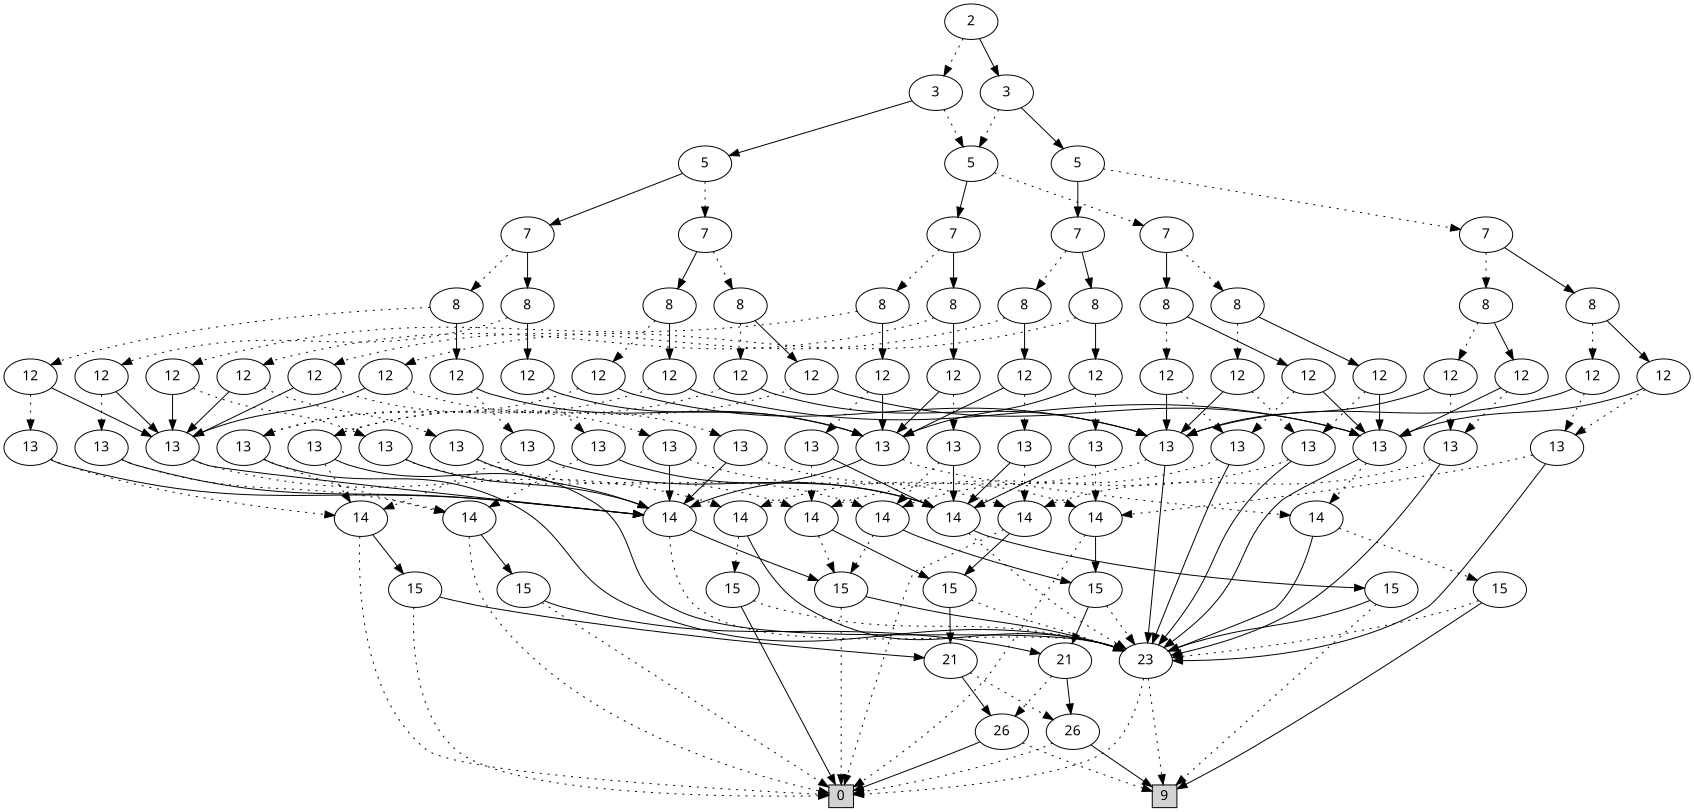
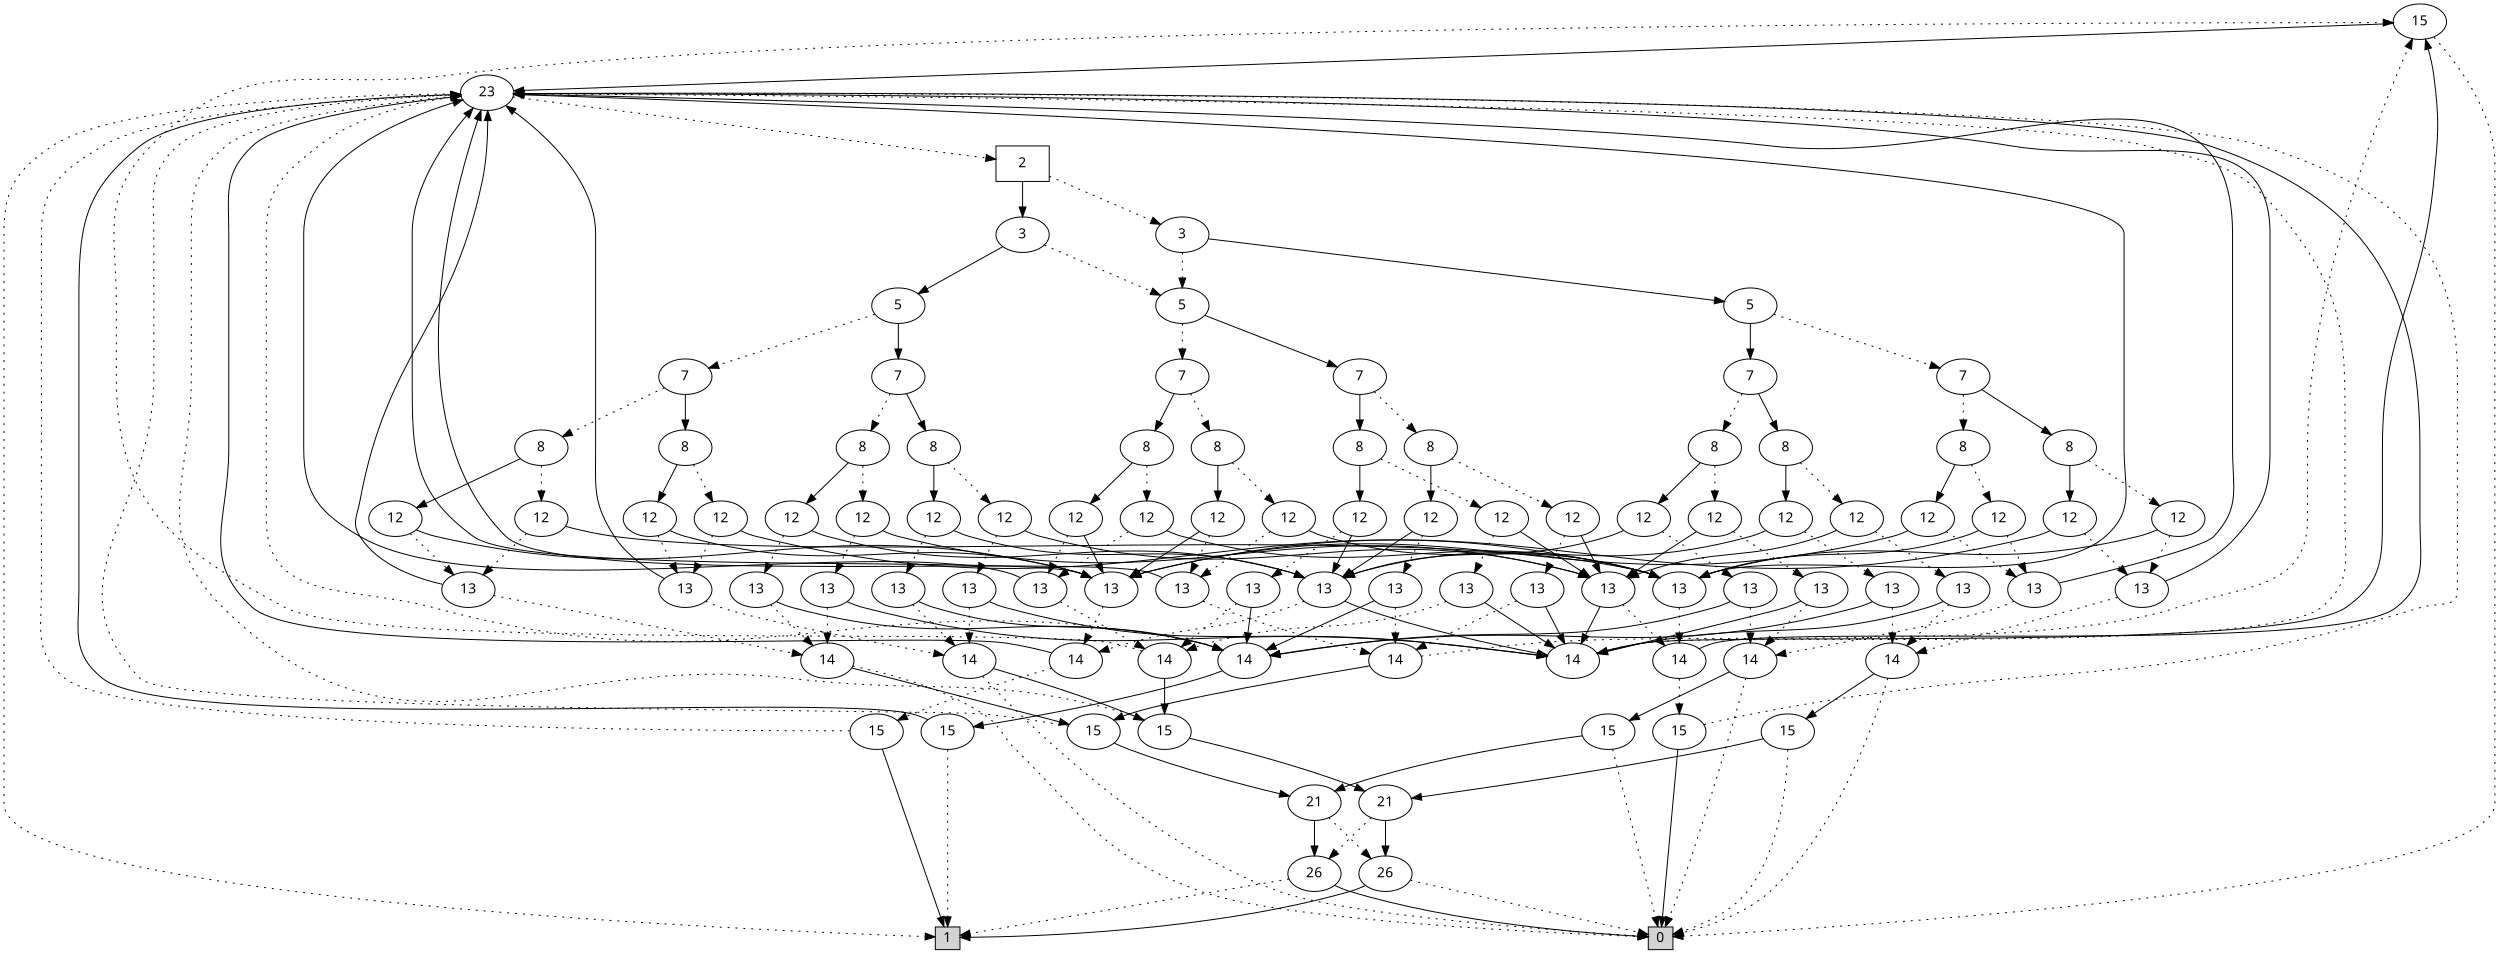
node "2": shape ellipse -> box
edge "23" -> "0": now "23" -> "2"
node "9": label "9" -> "1"
